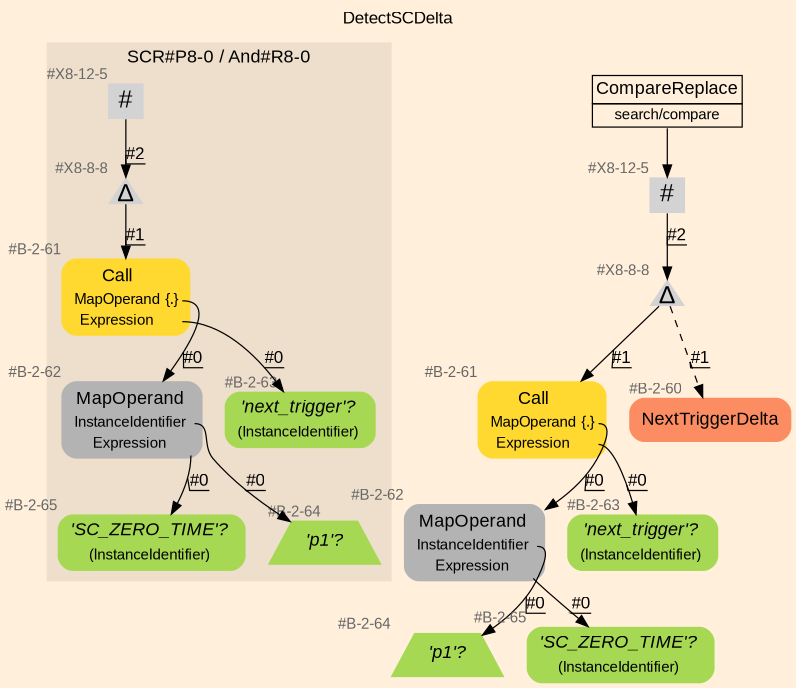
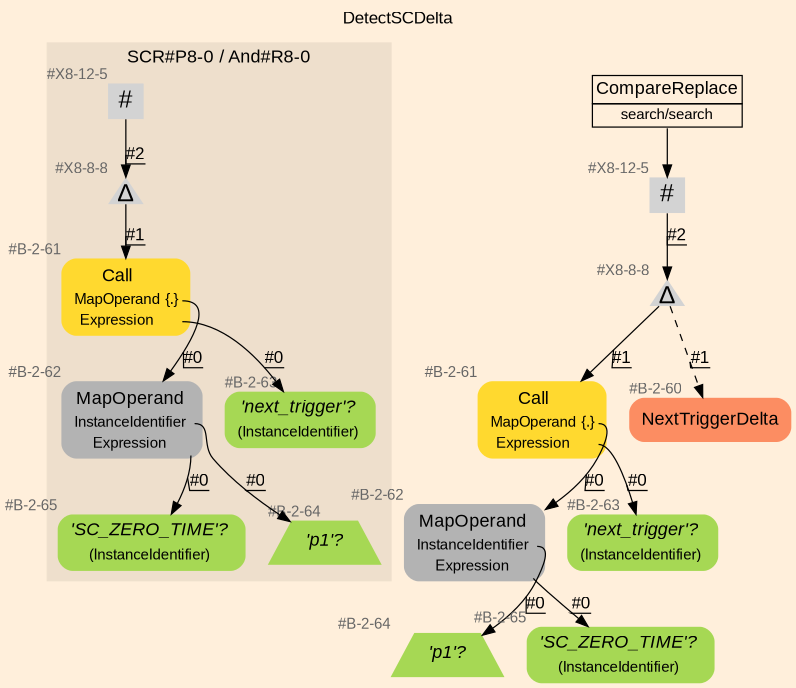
node "CompareReplace": text "search/compare" -> "search/search"
